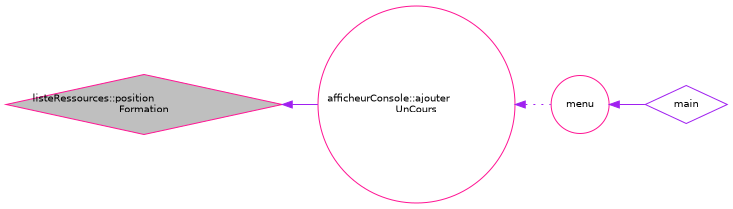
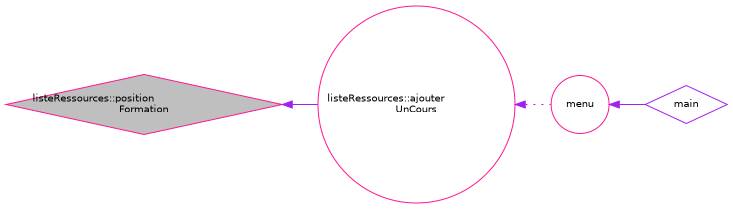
node "afficheurConsole::ajouter UnCours": label "afficheurConsole::ajouter UnCours" -> "listeRessources::ajouter UnCours"
